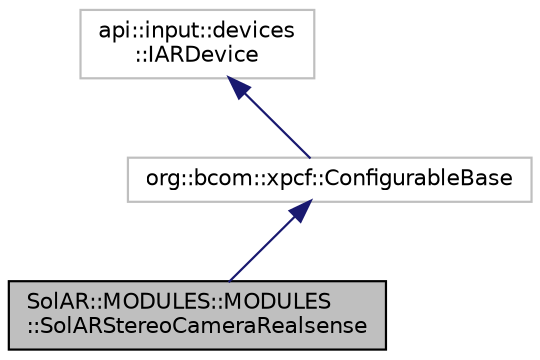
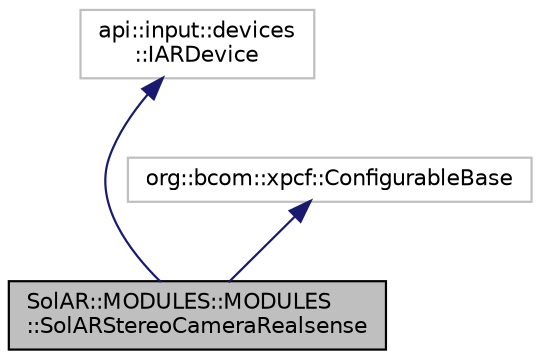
edge "org::bcom::xpcf::ConfigurableBase" -> "api::input::devices ::IARDevice": now "SolAR::MODULES::MODULES ::SolARStereoCameraRealsense" -> "api::input::devices ::IARDevice"
